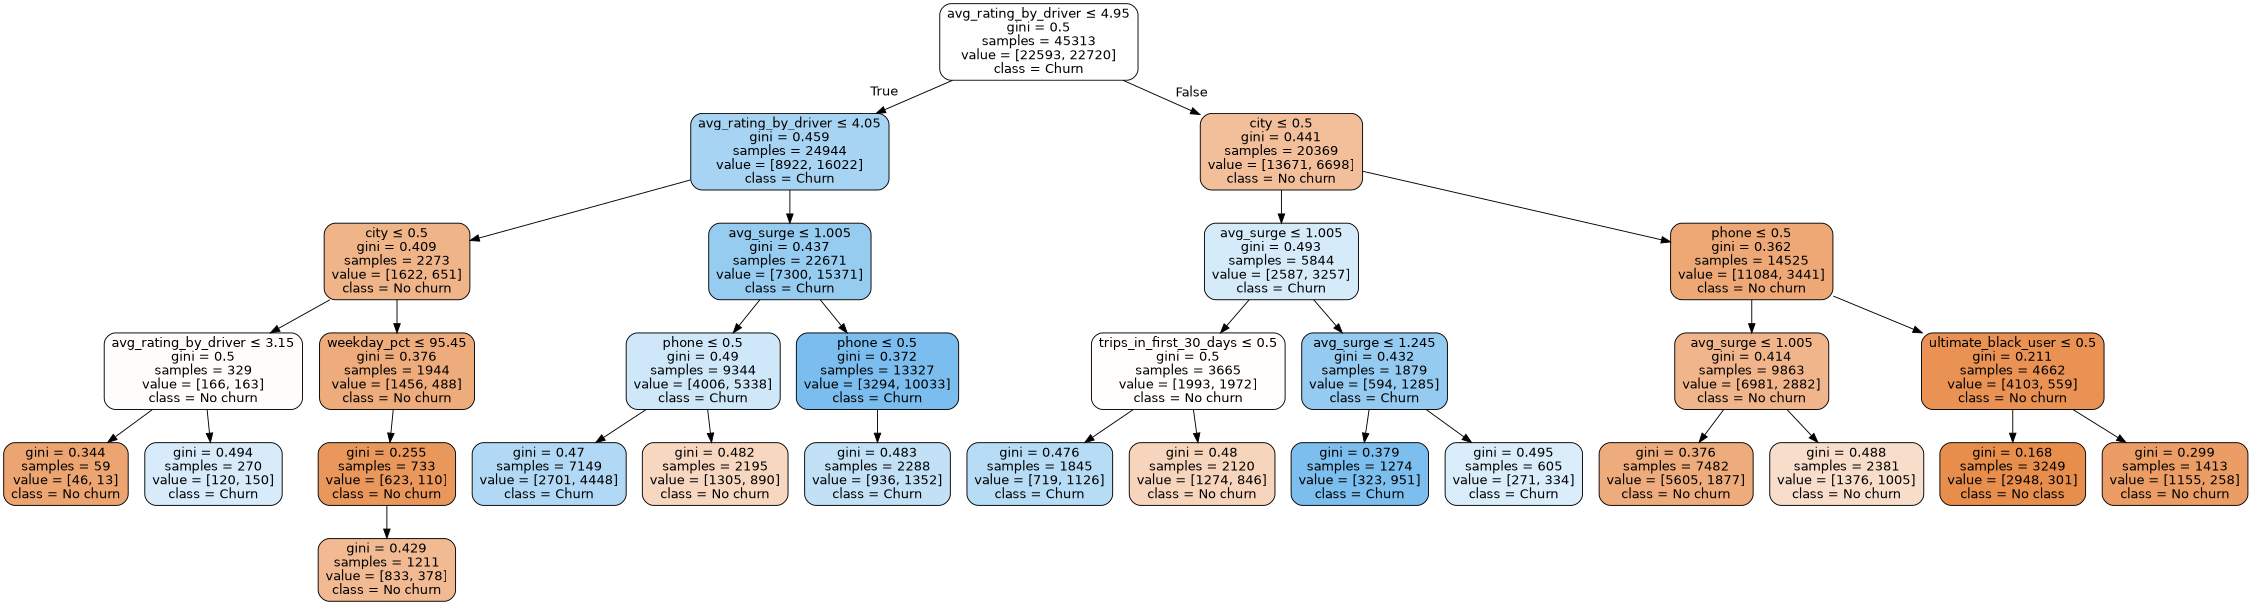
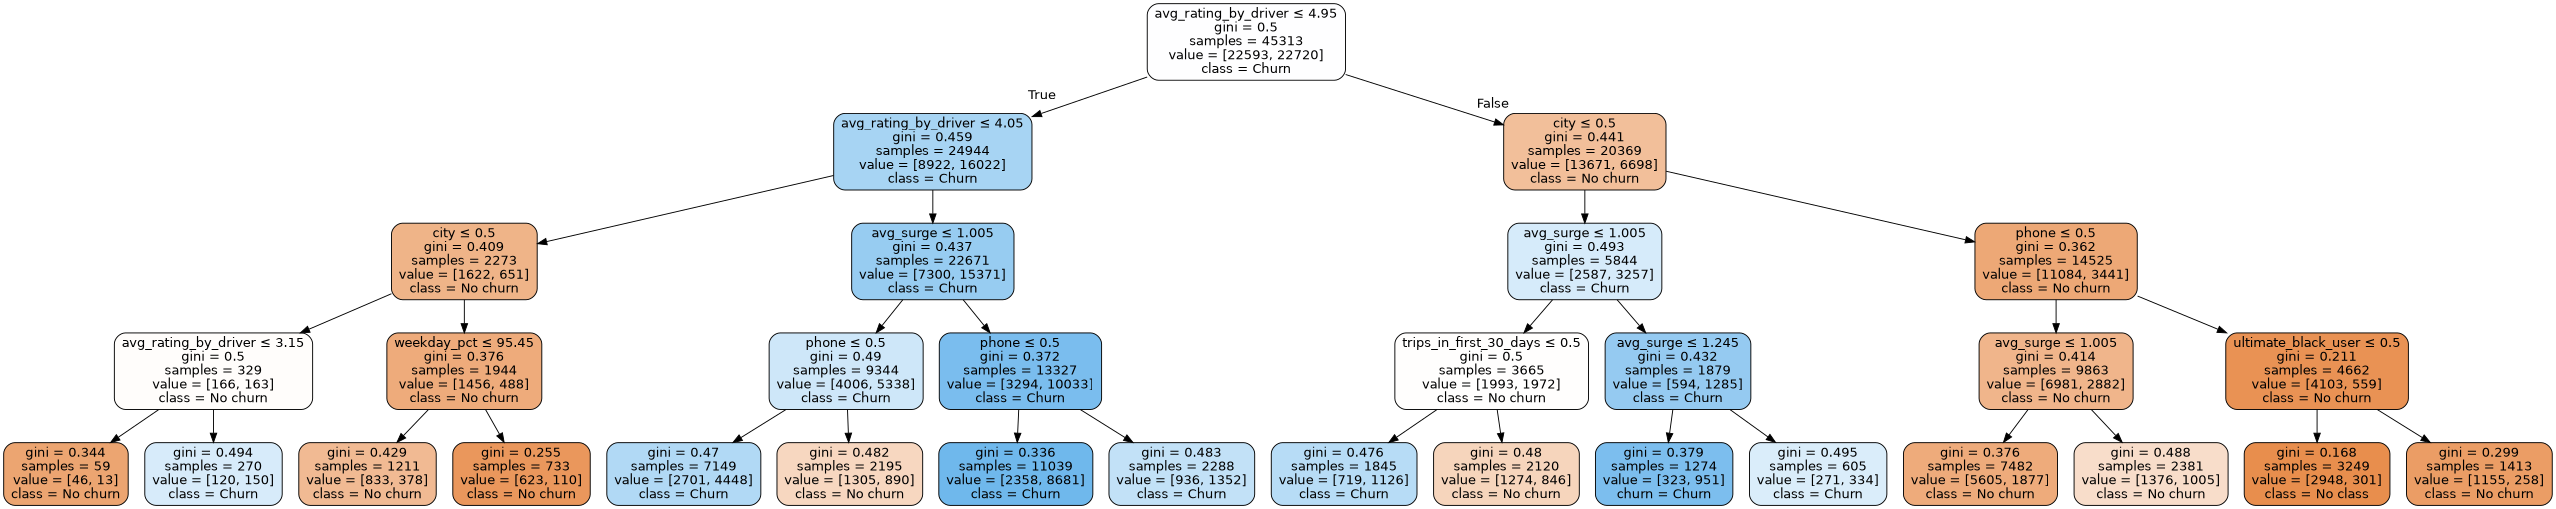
node "gini = 0.336": added
node "gini = 0.379": text "class = Churn" -> "churn = Churn"
edge "gini = 0.255" -> "gini = 0.429": now "weekday_pct ≤ 95.45" -> "gini = 0.429"
